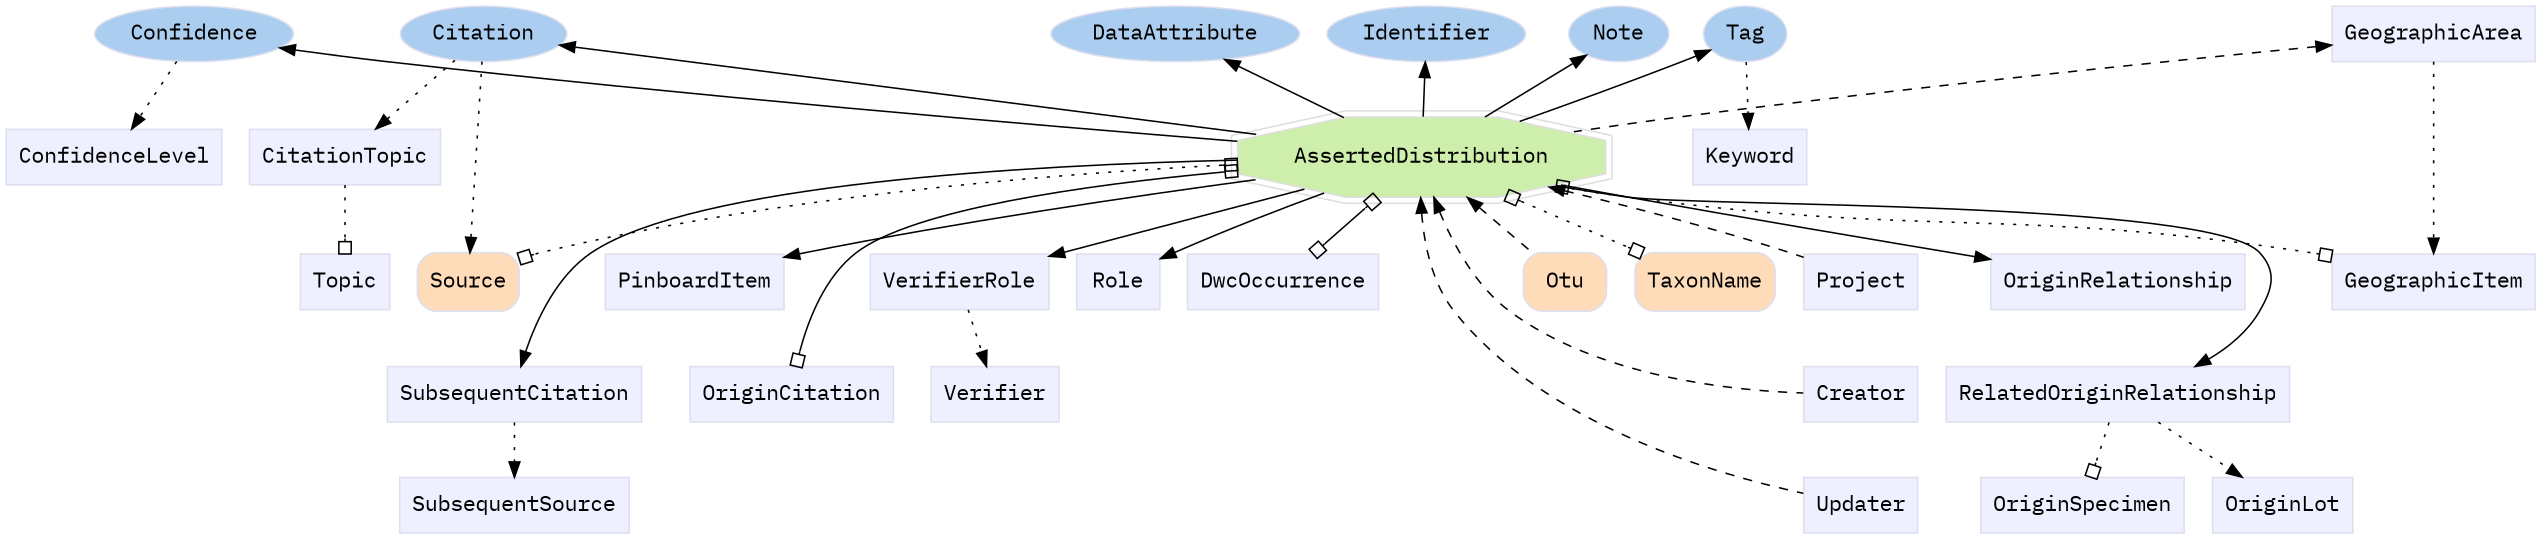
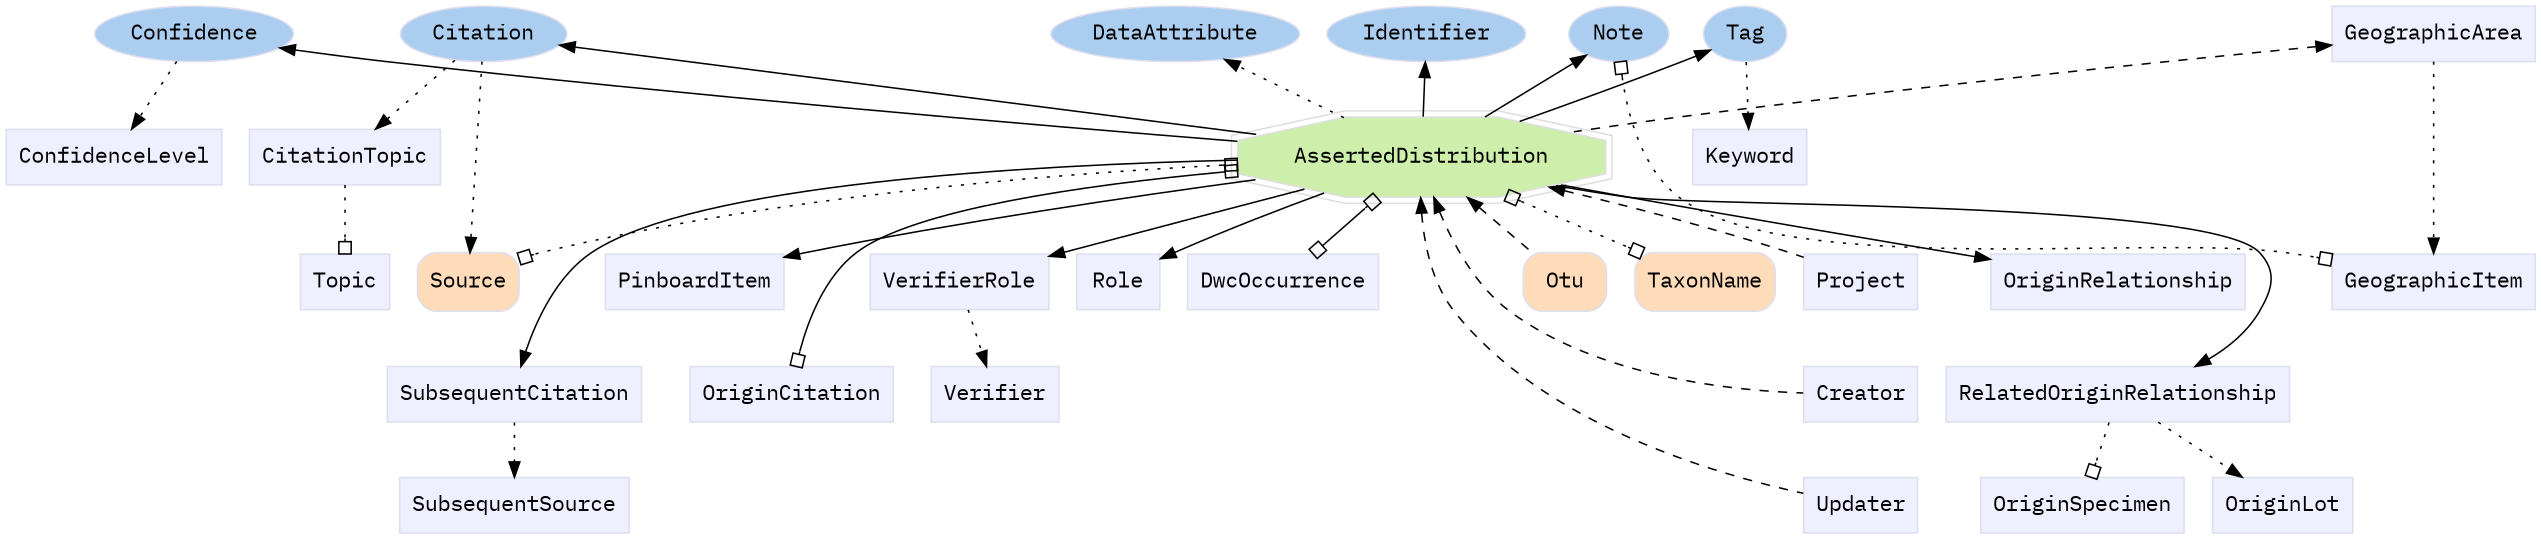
edge "AssertedDistribution" -> "DataAttribute": style solid -> dotted
edge "AssertedDistribution" -- "GeographicItem": now "Note" -- "GeographicItem"
